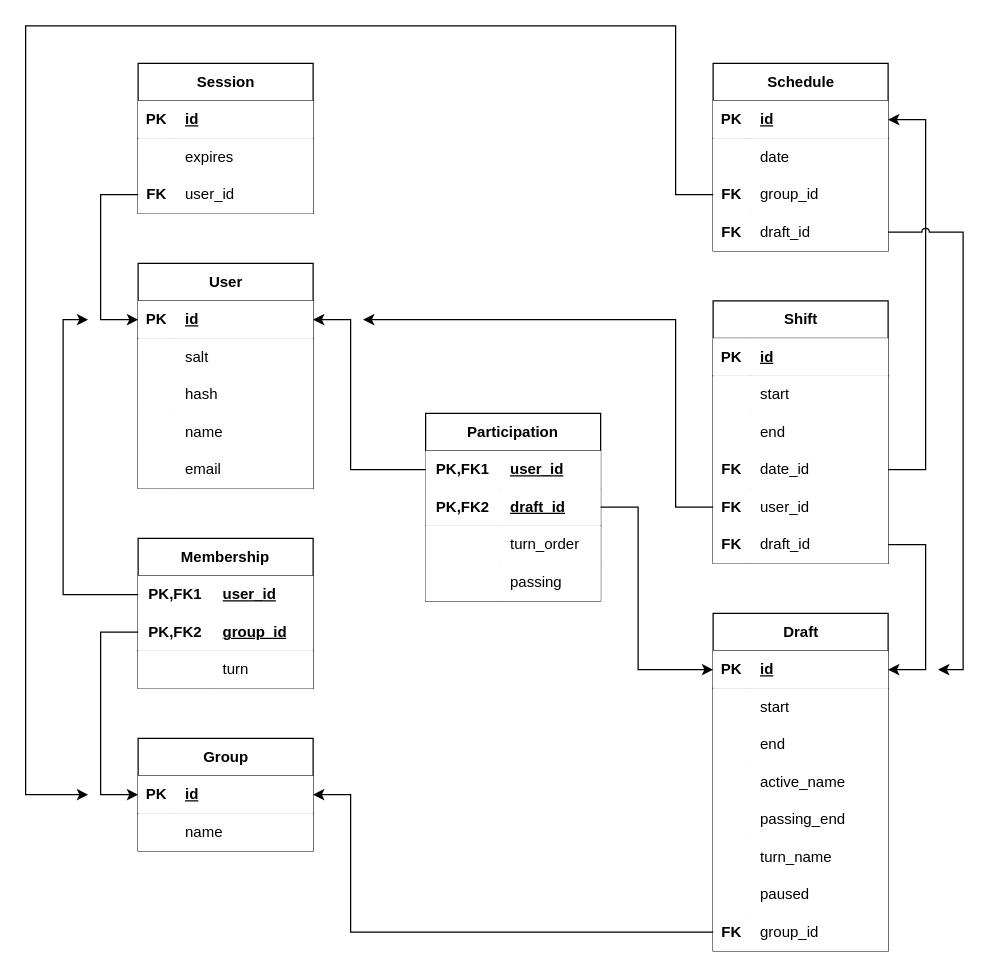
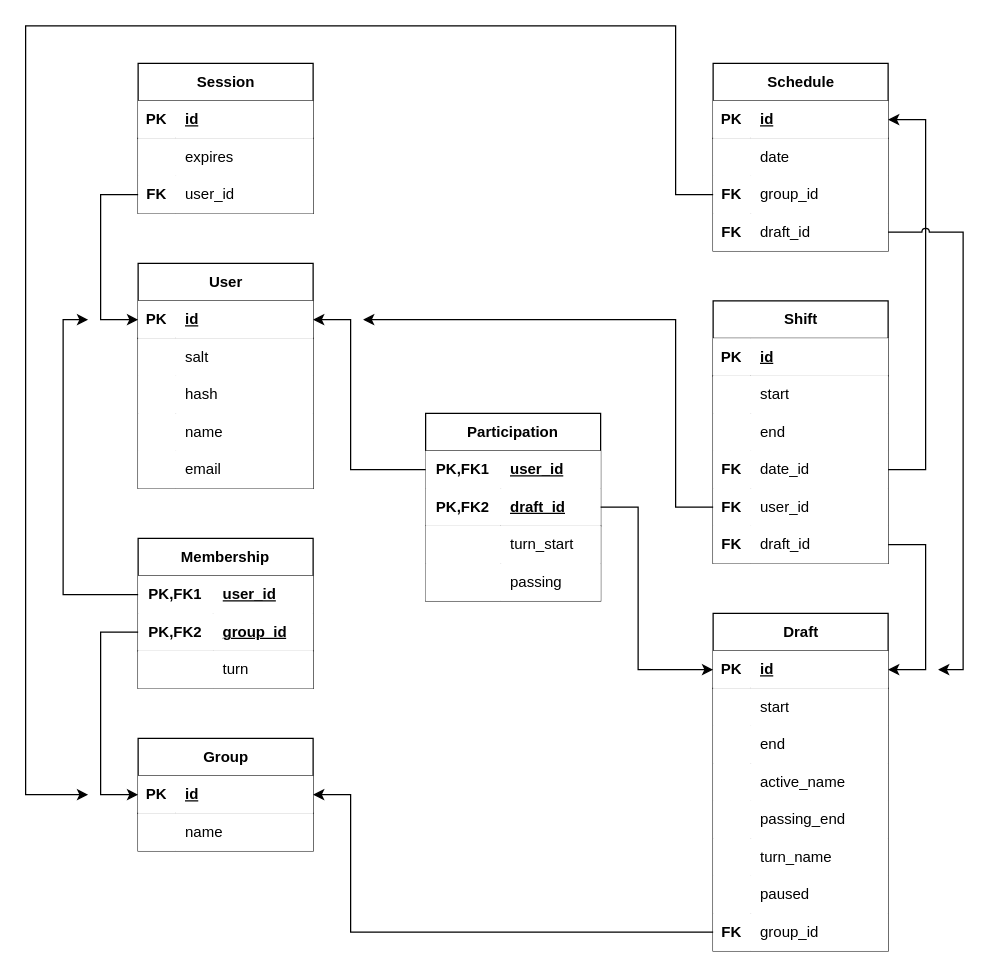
node "turn_order": label "turn_order" -> "turn_start"
